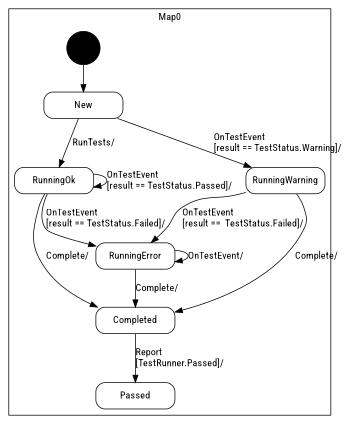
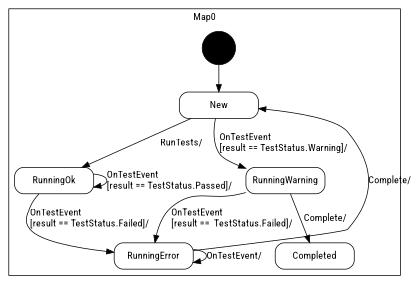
edge "RunningOk" -> "Completed": removed, label "Complete/"
edge "RunningError" -> "Completed": now "RunningError" -> "New"
node "Passed": removed
